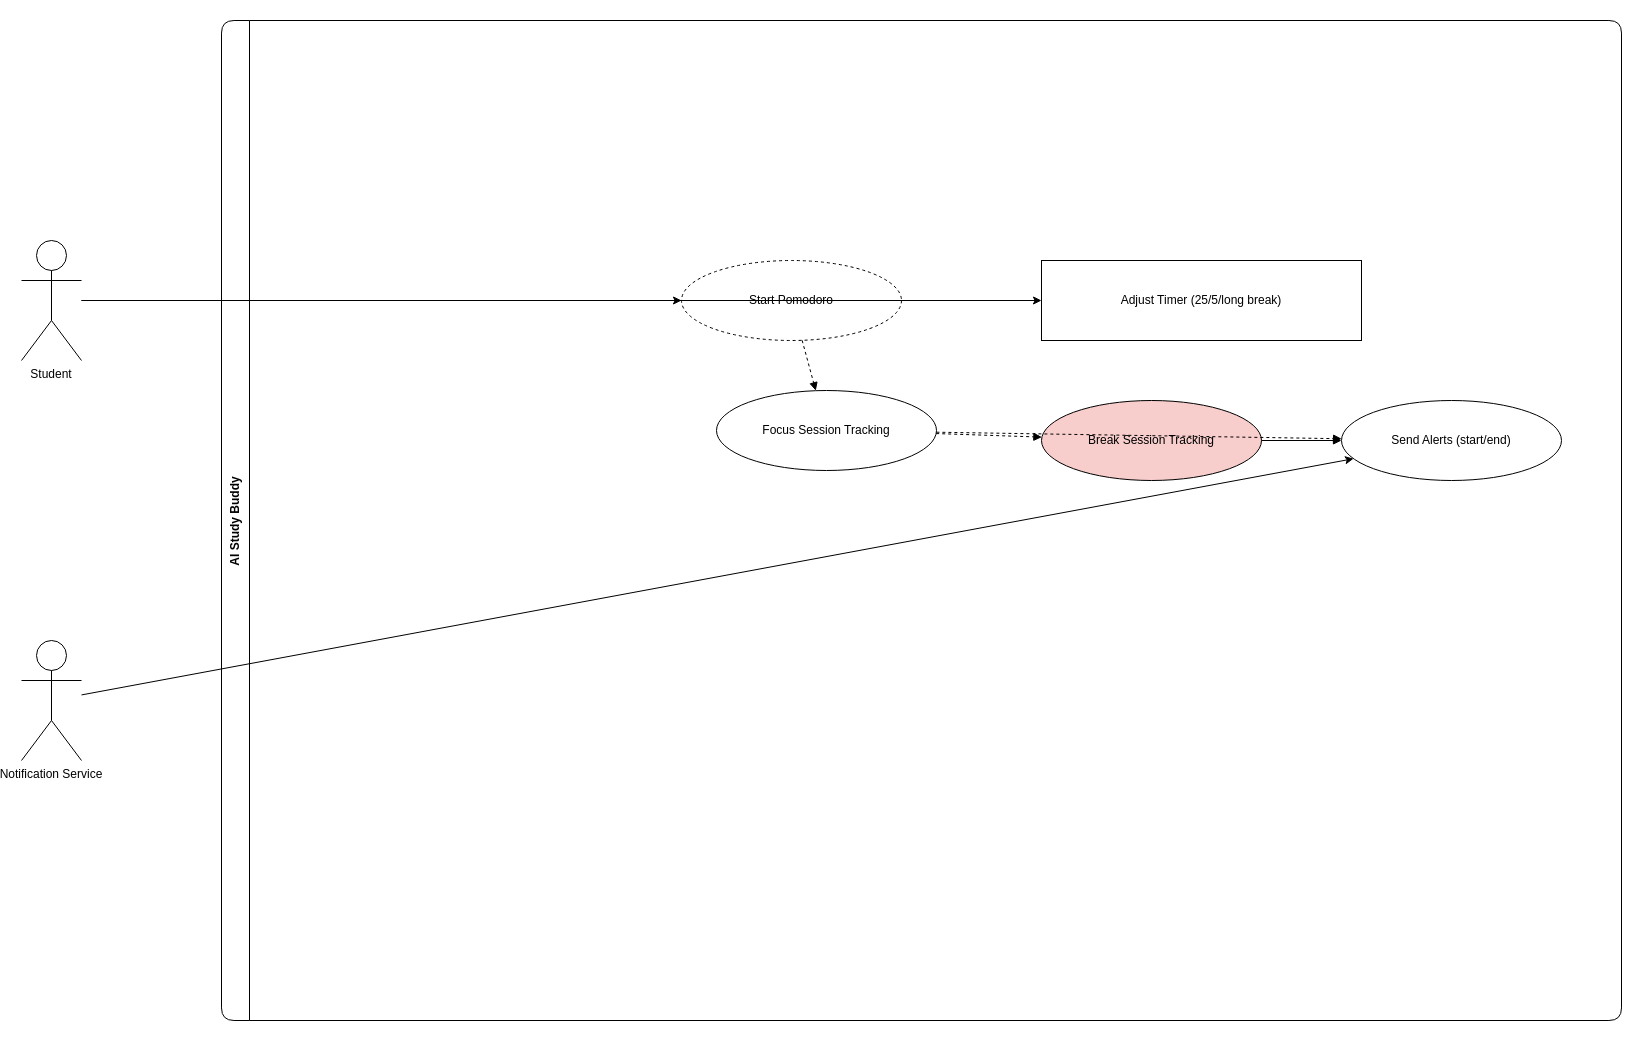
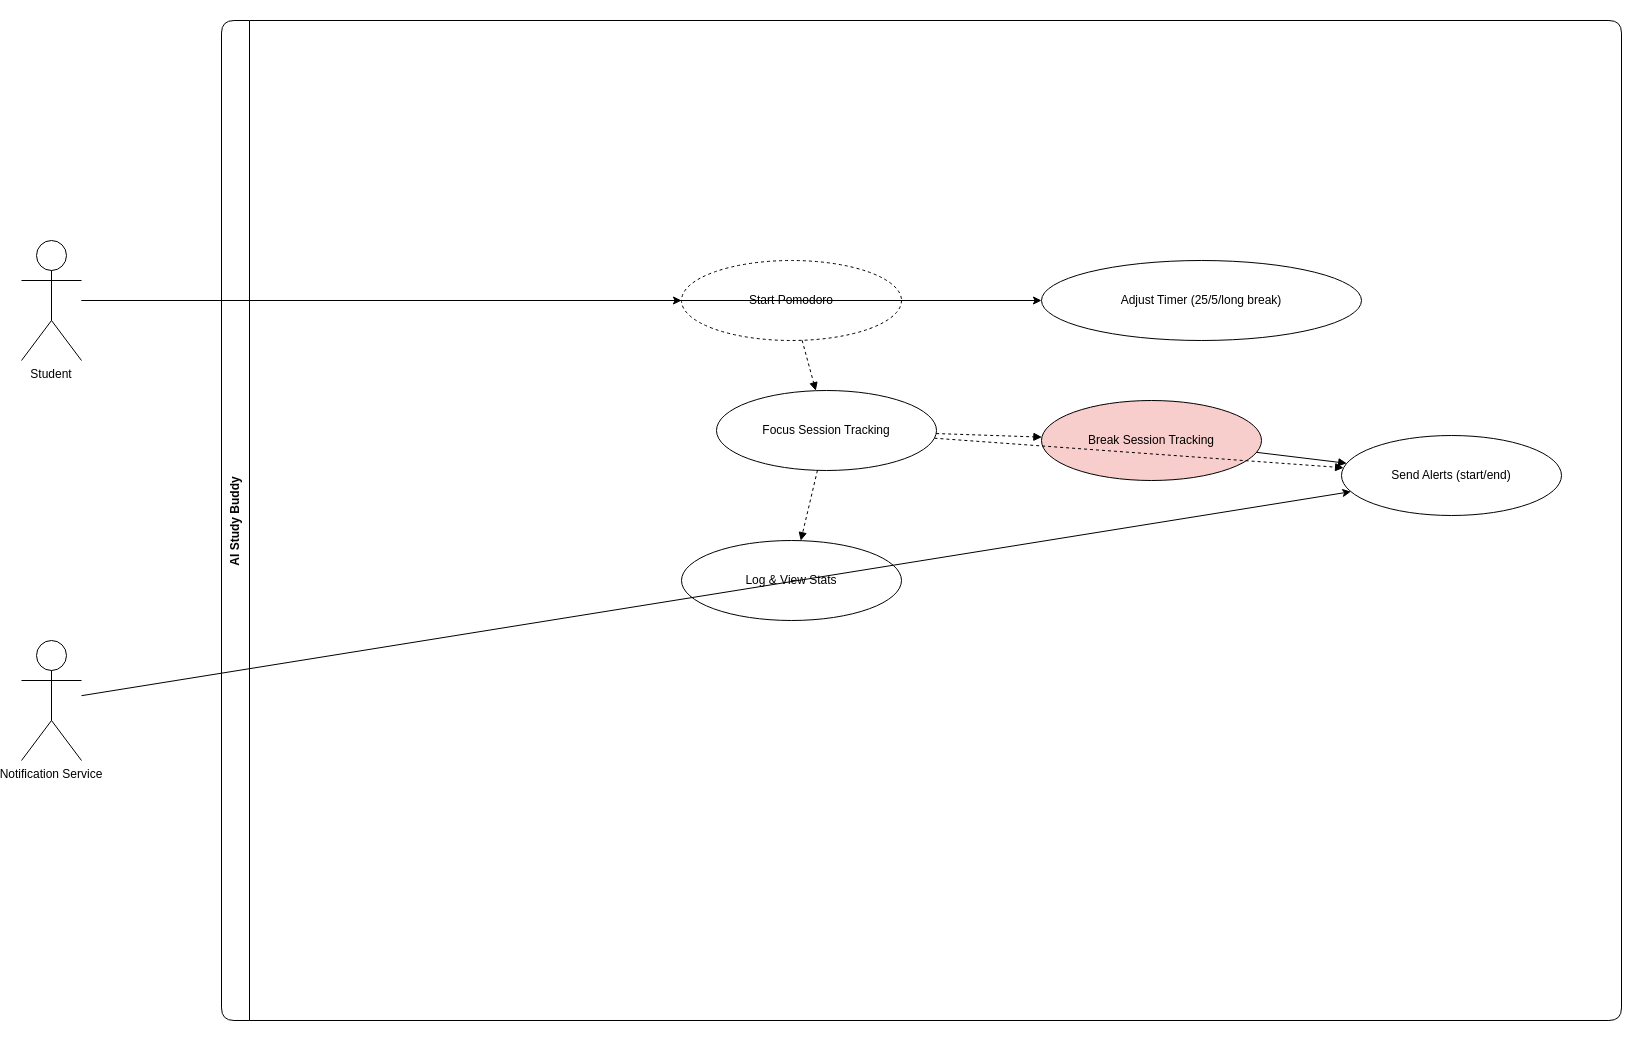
node "Adjust Timer (25/5/long break)": shape rectangle -> ellipse
node "Send Alerts (start/end)": moved (1452, 441) -> (1452, 476)
edge "Focus Session Tracking" -> "Log & View Stats": added
node "Log & View Stats": added
